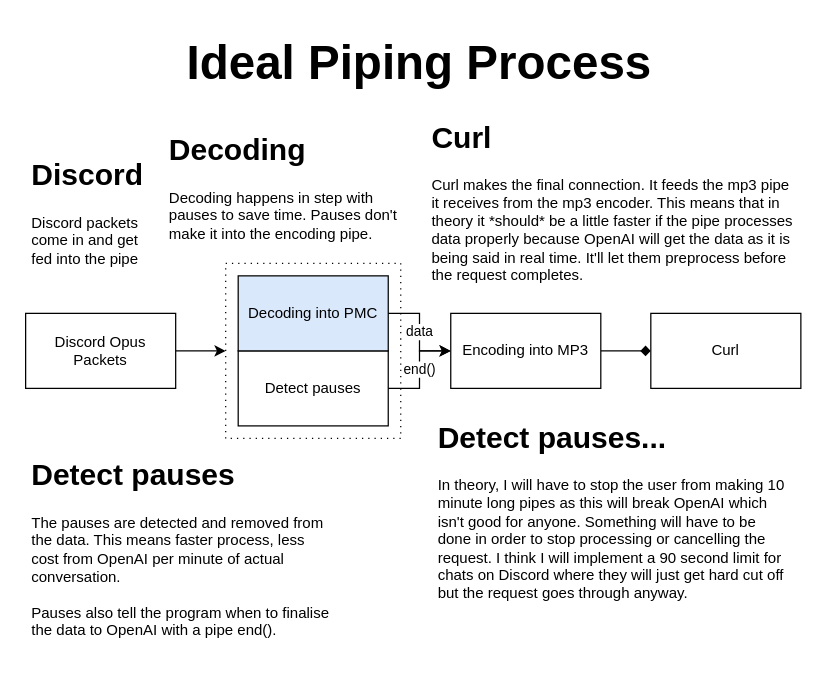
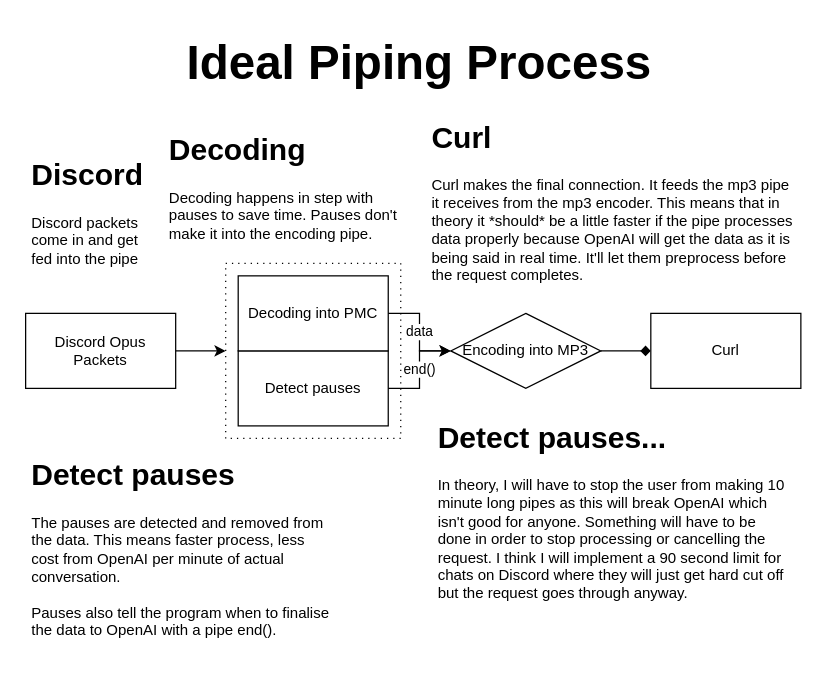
node "Decoding into PMC": fillcolor #dae8fc -> #ffffff
node "Encoding into MP3": shape rectangle -> diamond
